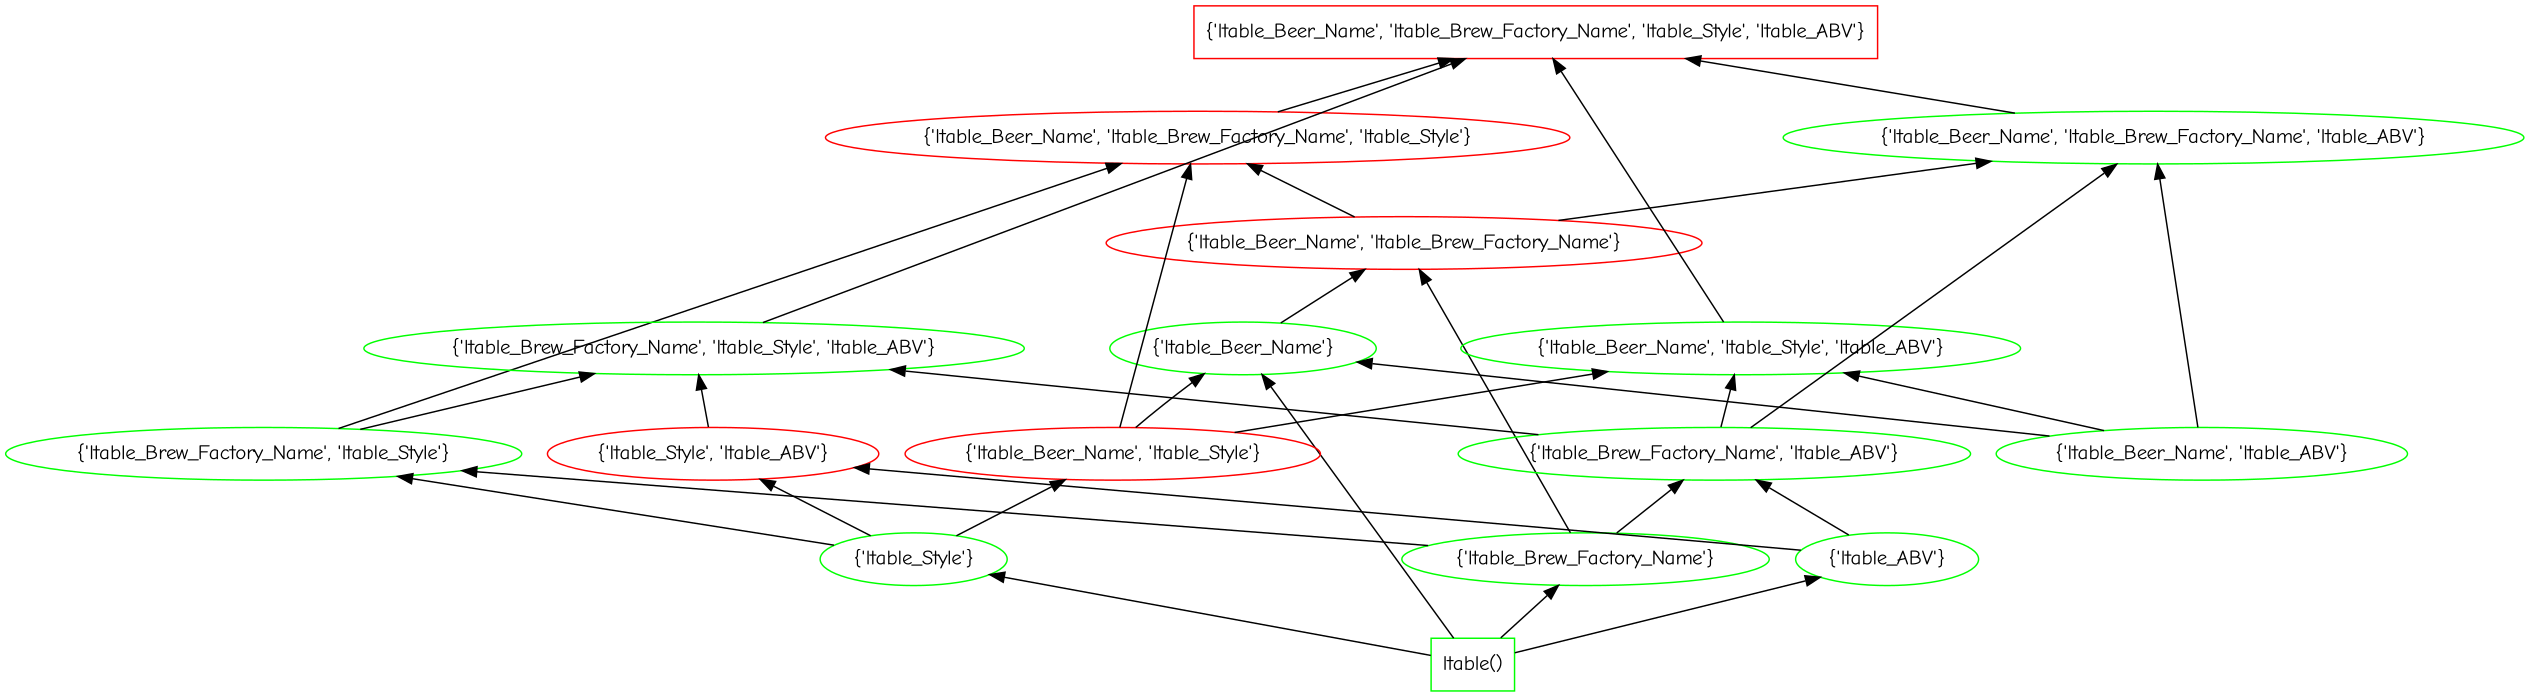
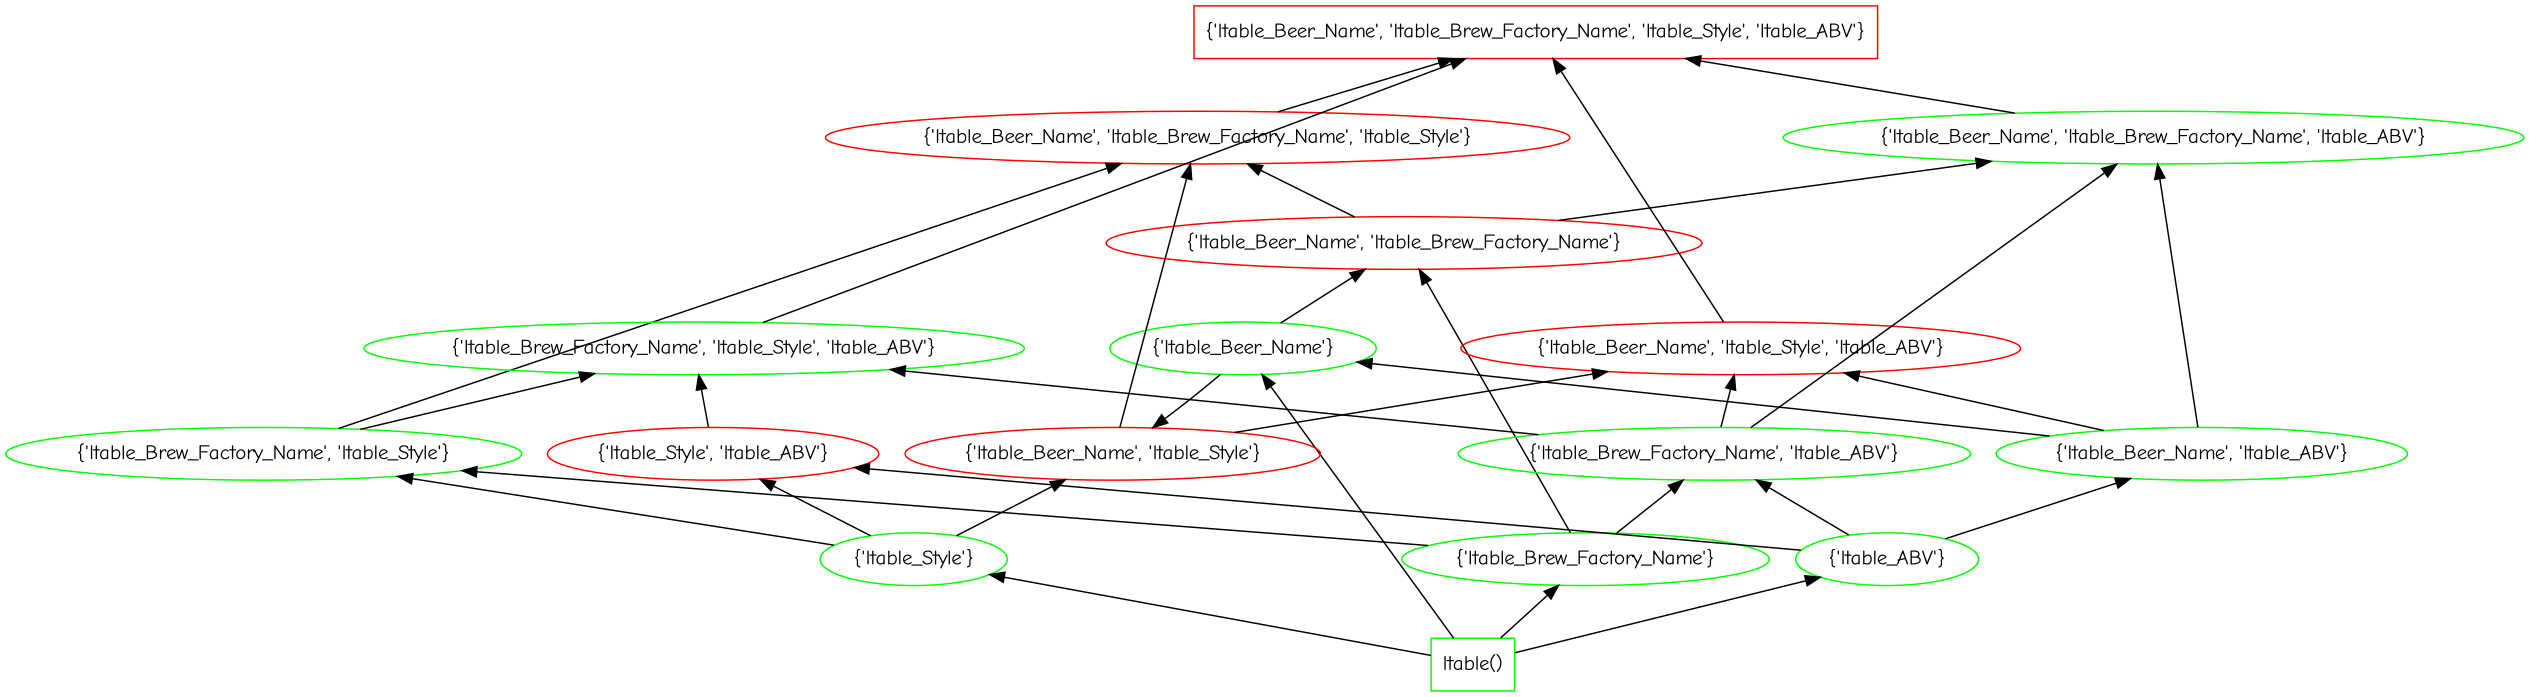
node "{'ltable_Beer_Name', 'ltable_Style', 'ltable_ABV'}": color green -> red
edge "{'ltable_Beer_Name', 'ltable_Style'}" -> "{'ltable_Beer_Name'}": reversed
edge "{'ltable_ABV'}" -> "{'ltable_Beer_Name', 'ltable_ABV'}": added
